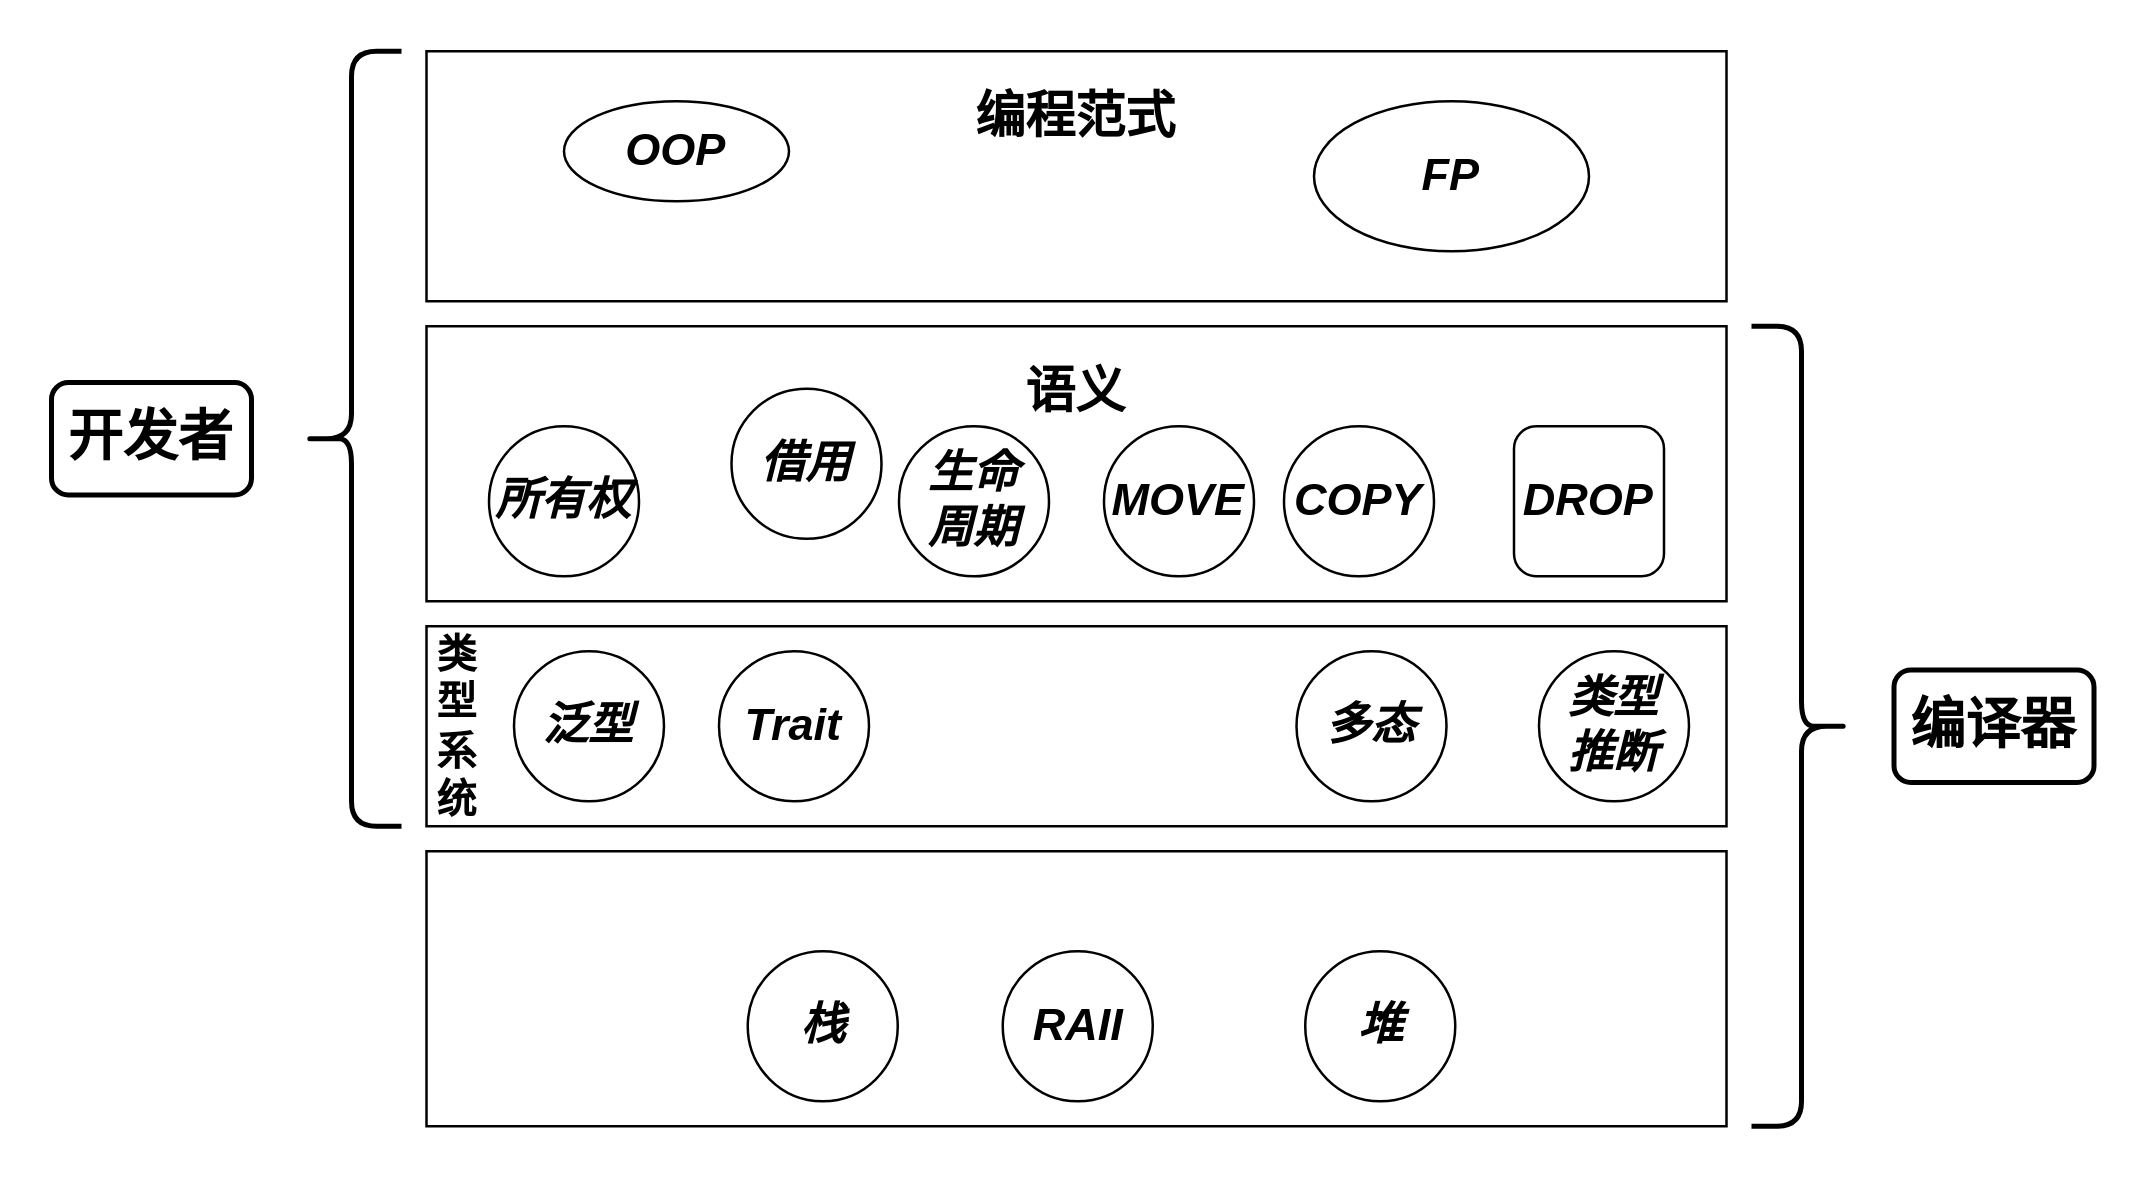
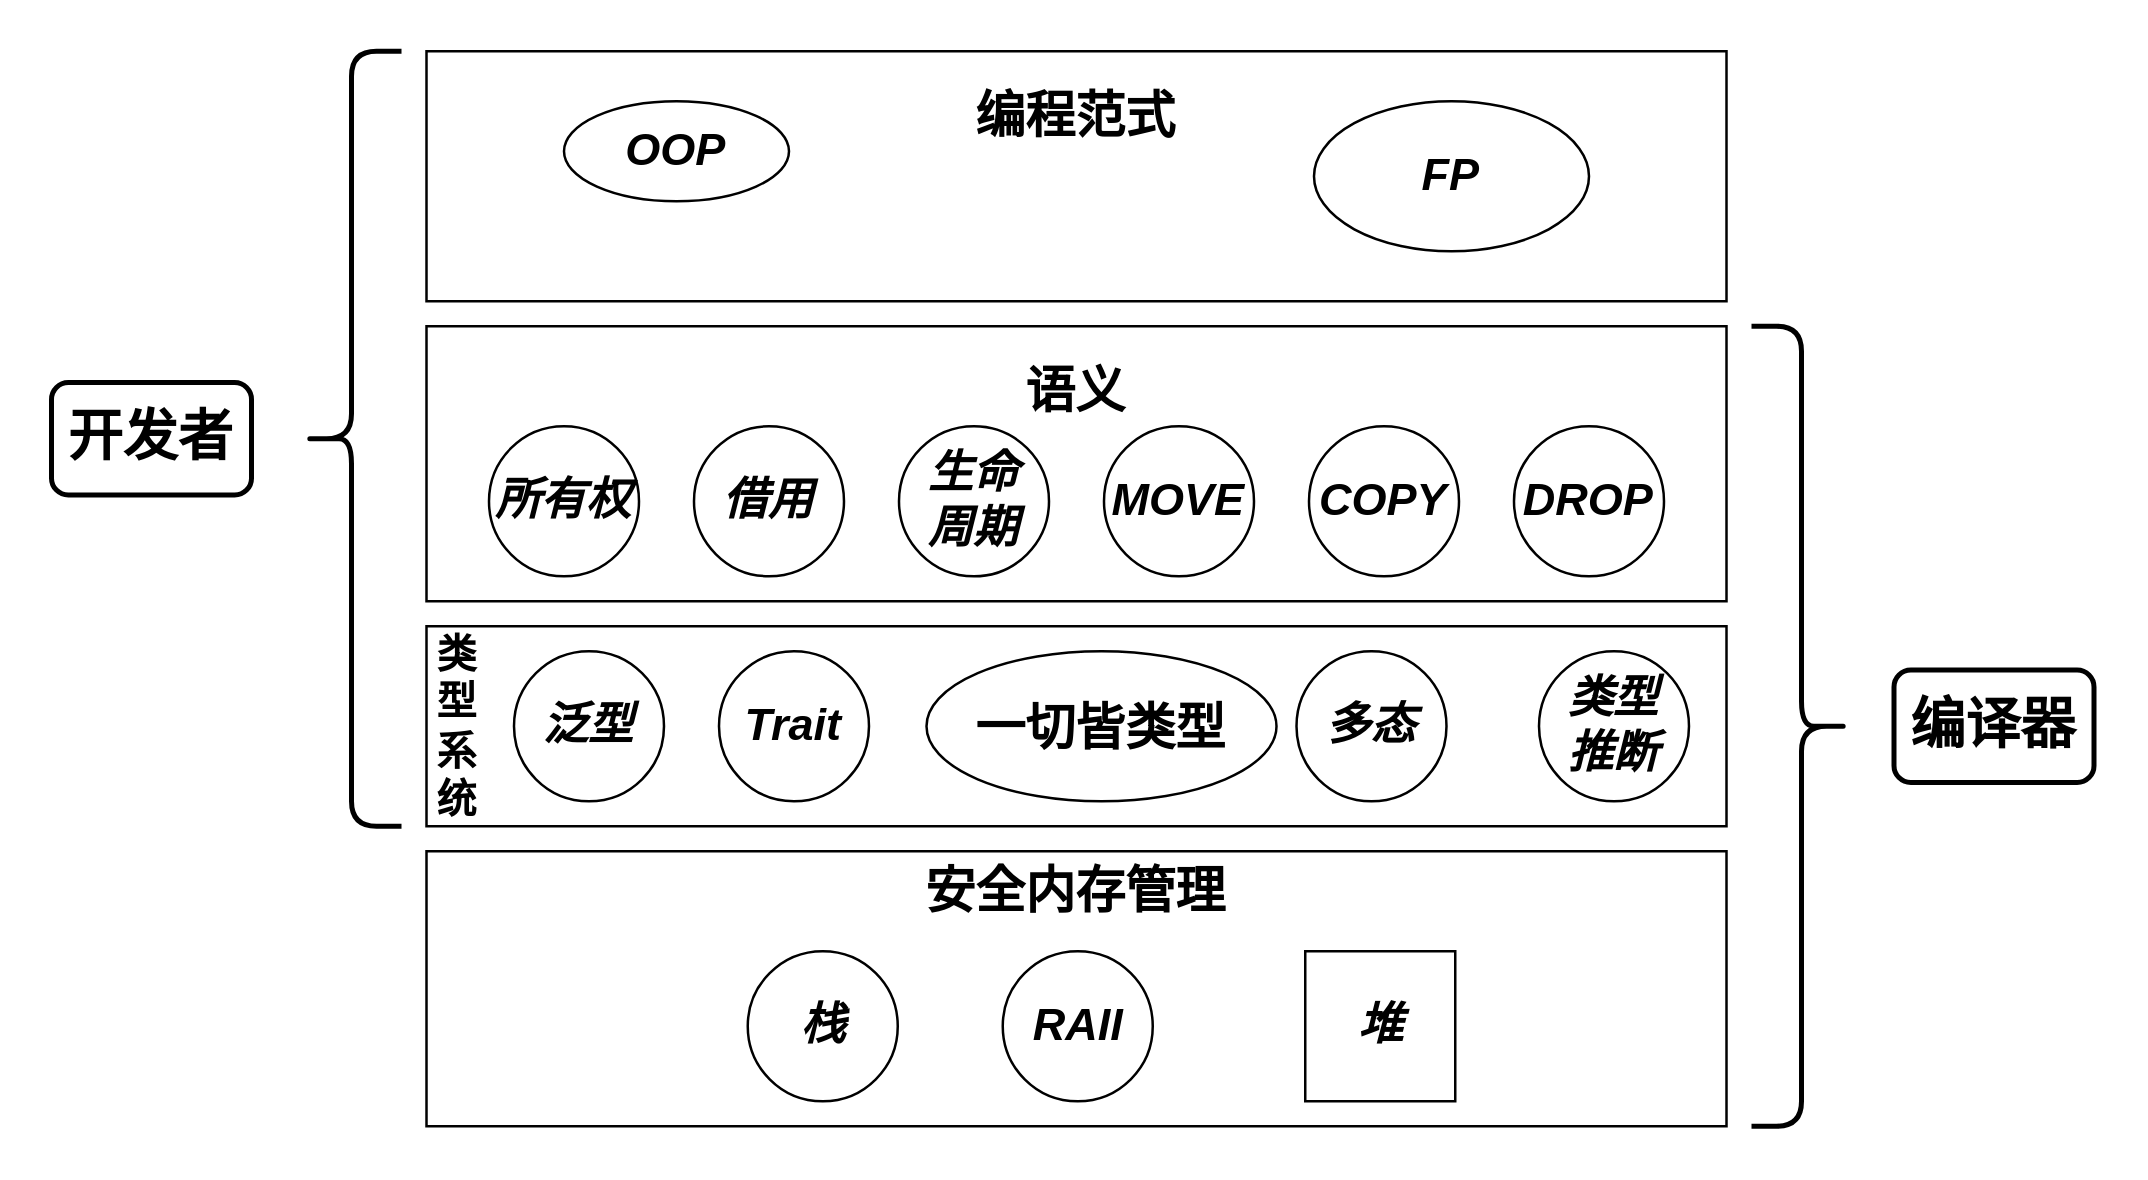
node "借用": moved (806, 464) -> (769, 501)
node "COPY": moved (1359, 501) -> (1384, 501)
node "DROP": shape rounded rectangle -> ellipse
node "一切皆类型": added
node "安全内存管理": added
node "堆": shape ellipse -> rectangle
